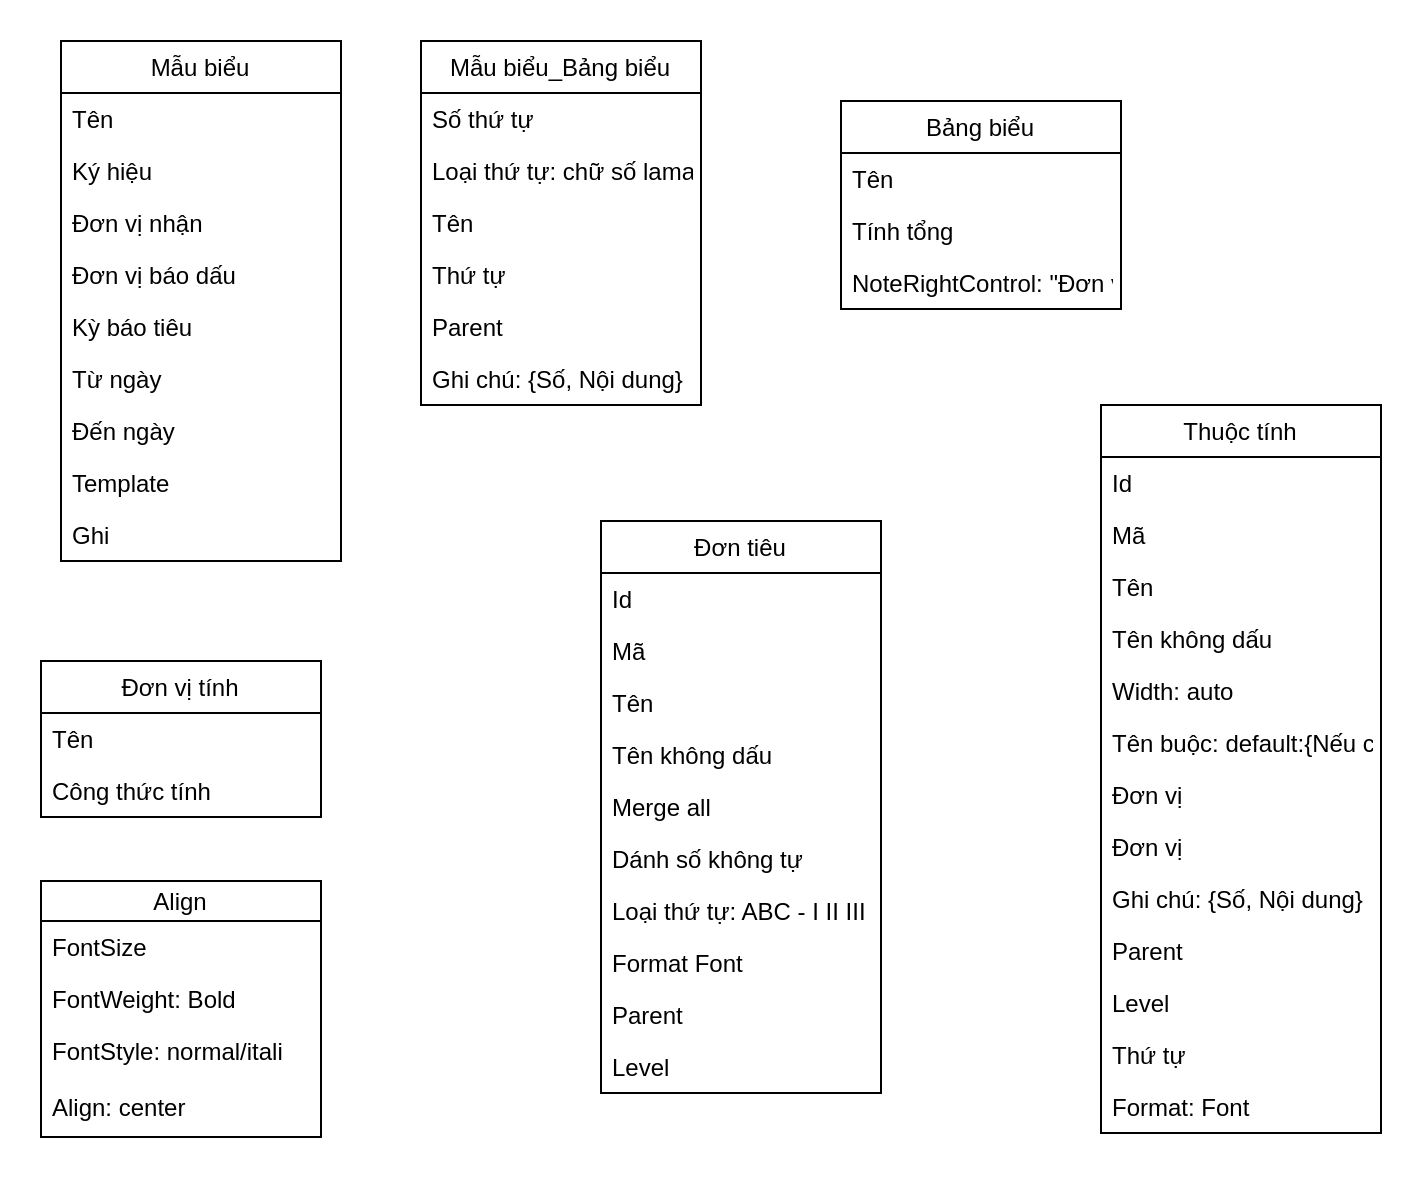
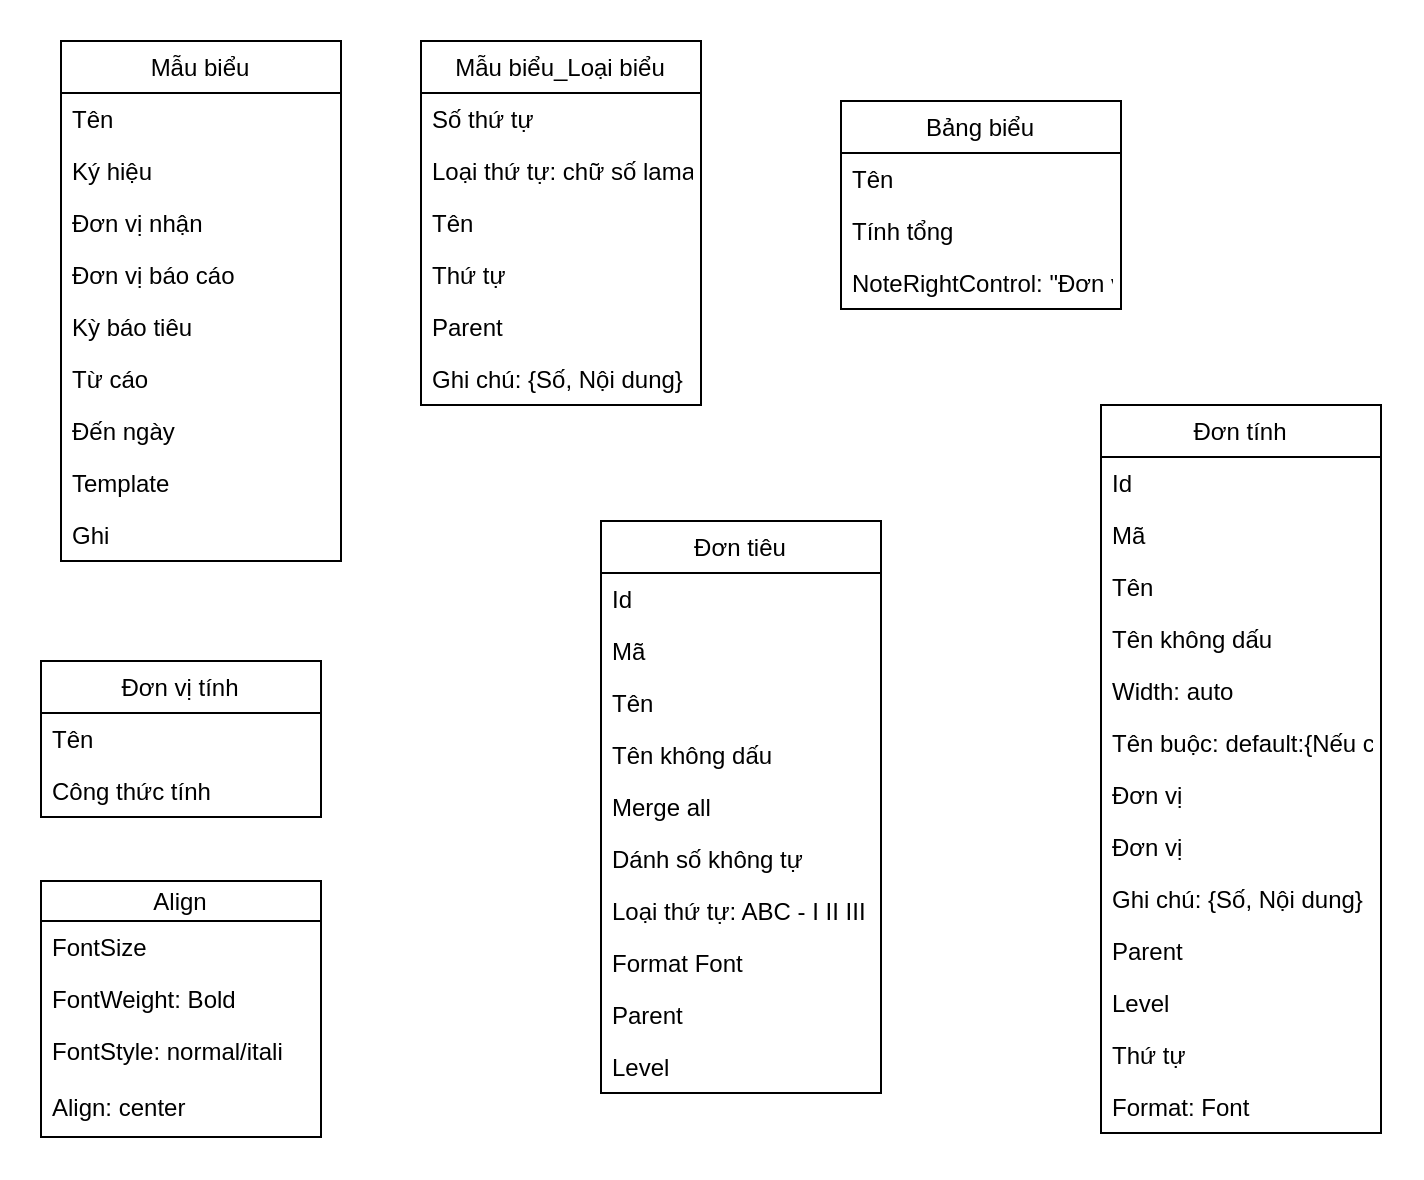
node "Mẫu biểu_Bảng biểu": label "Mẫu biểu_Bảng biểu" -> "Mẫu biểu_Loại biểu"
node "Đơn vị báo dấu": label "Đơn vị báo dấu" -> "Đơn vị báo cáo"
node "Từ ngày": label "Từ ngày" -> "Từ cáo"
node "Thuộc tính": label "Thuộc tính" -> "Đơn tính"
